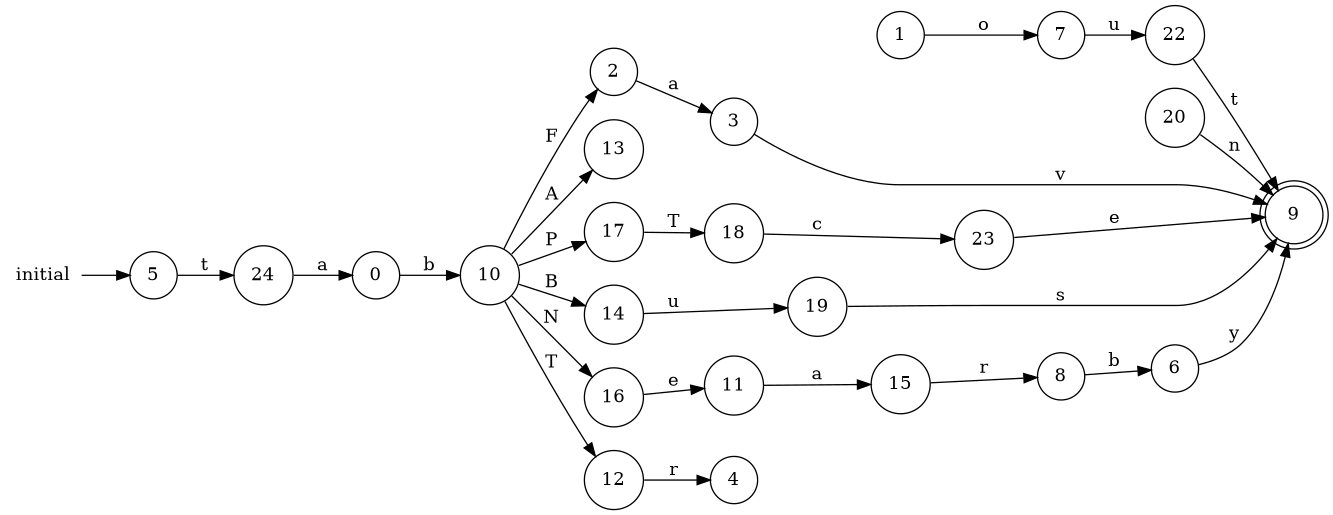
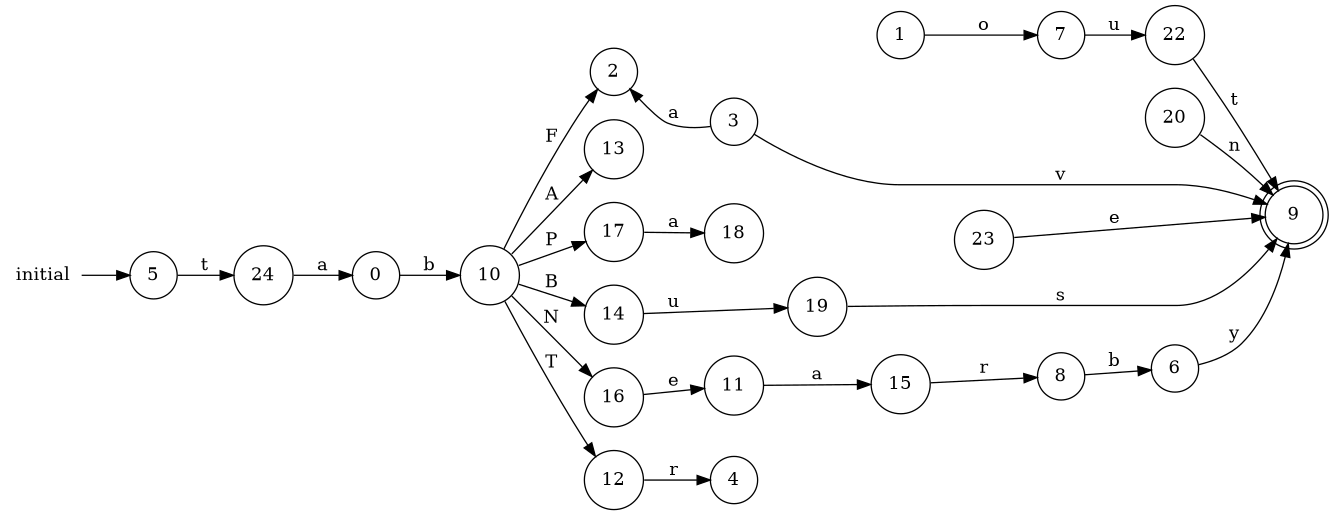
edge "2" -> "3": reversed
edge "17" -> "18": label "T" -> "a"
edge "18" -> "23": removed, label "c"
